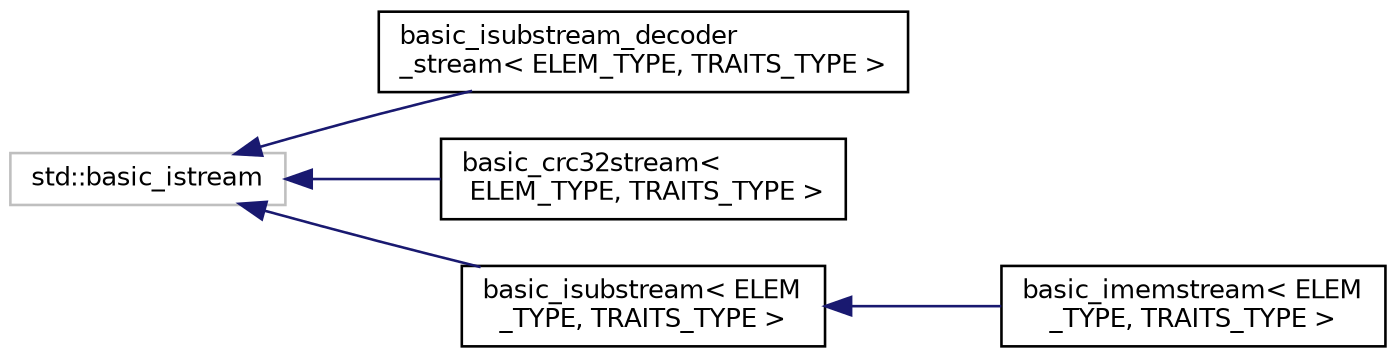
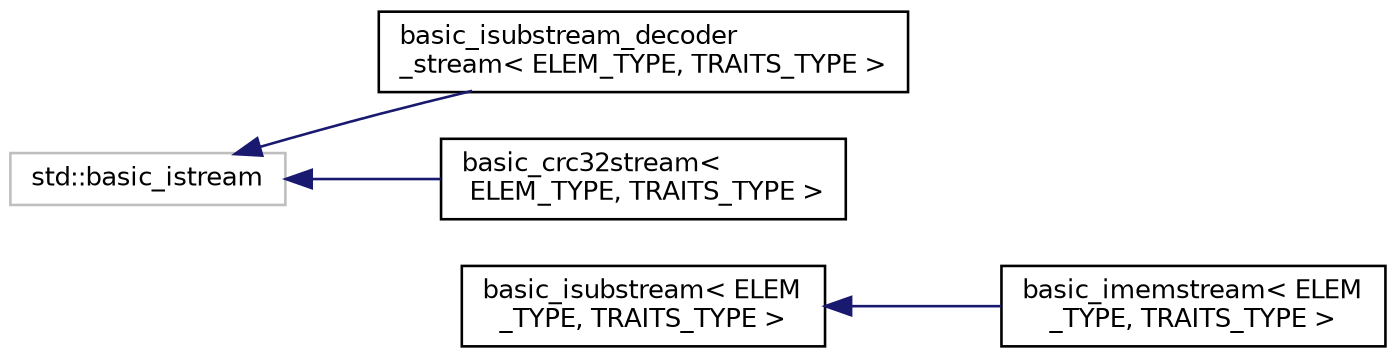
edge "basic_isubstream< ELEM _TYPE, TRAITS_TYPE >" -> "std::basic_istream": removed
